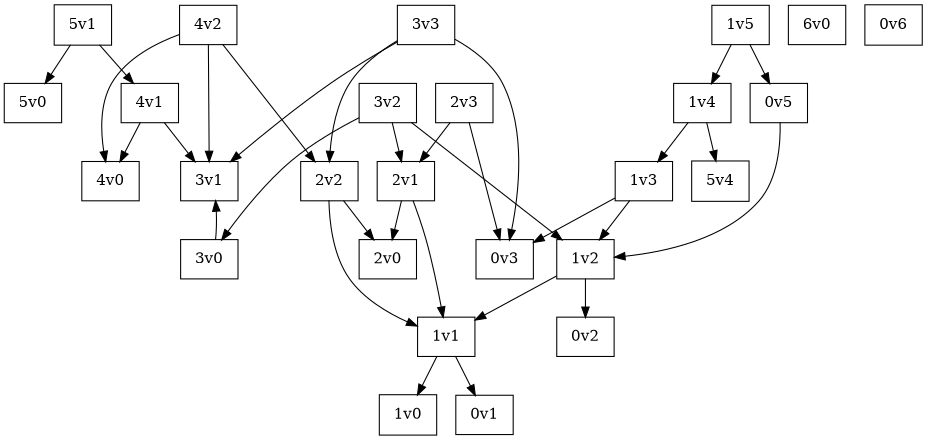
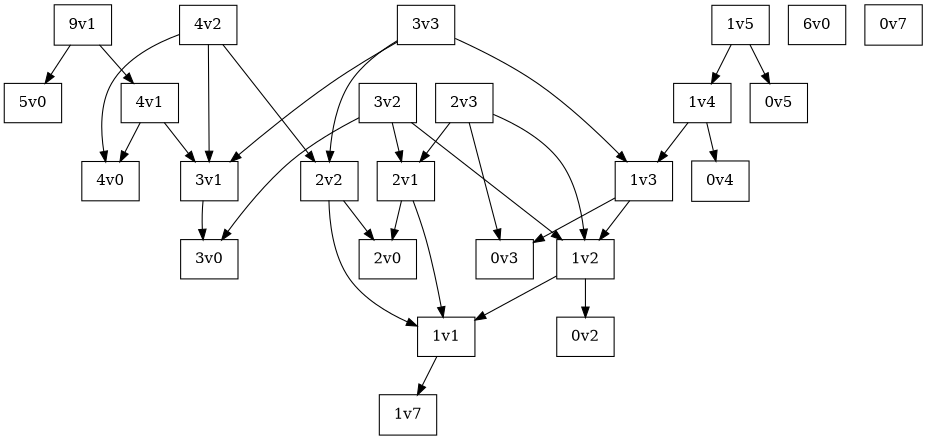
node "5v1": label "5v1" -> "9v1"
node "0v6": label "0v6" -> "0v7"
edge "3v3" -> "0v3": now "3v3" -> "1v3"
node "5v4": label "5v4" -> "0v4"
edge "0v5" -> "1v2": now "2v3" -> "1v2"
edge "3v0" -> "3v1": reversed
node "1v0": label "1v0" -> "1v7"
node "0v1": removed
